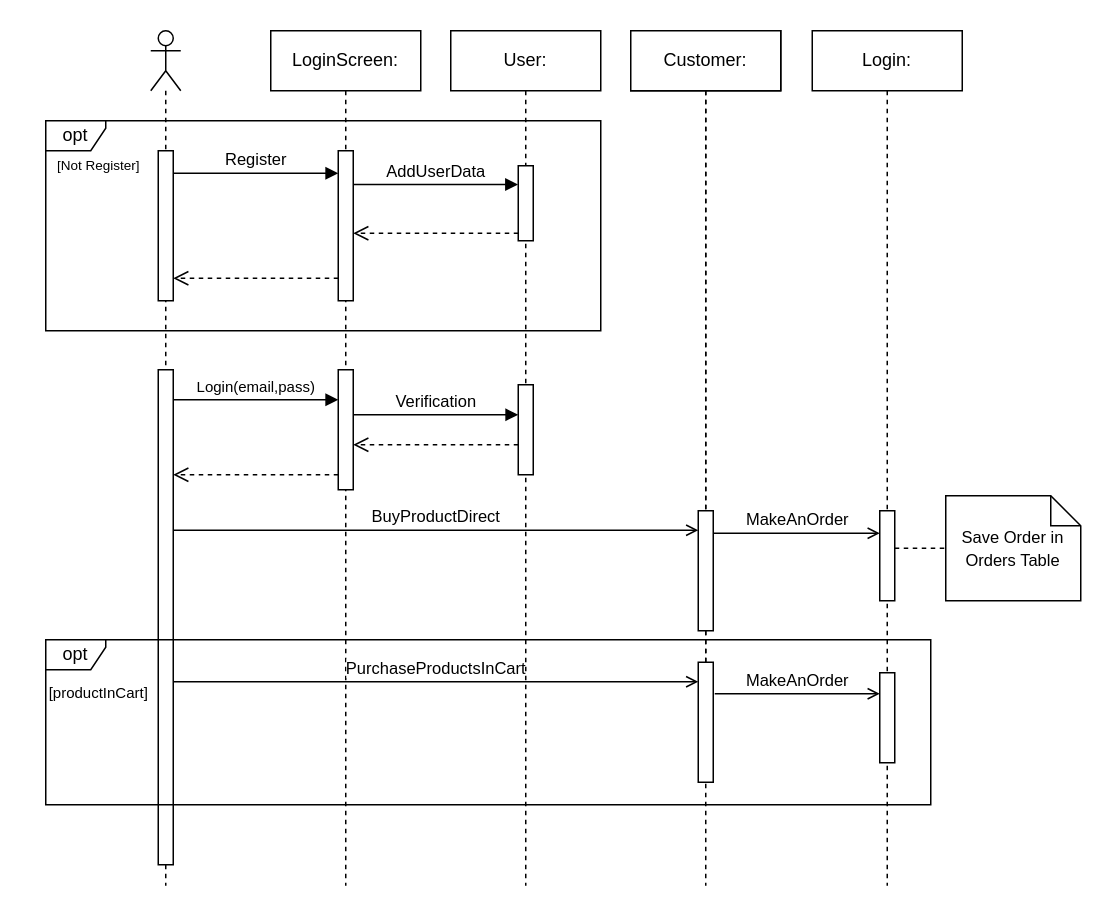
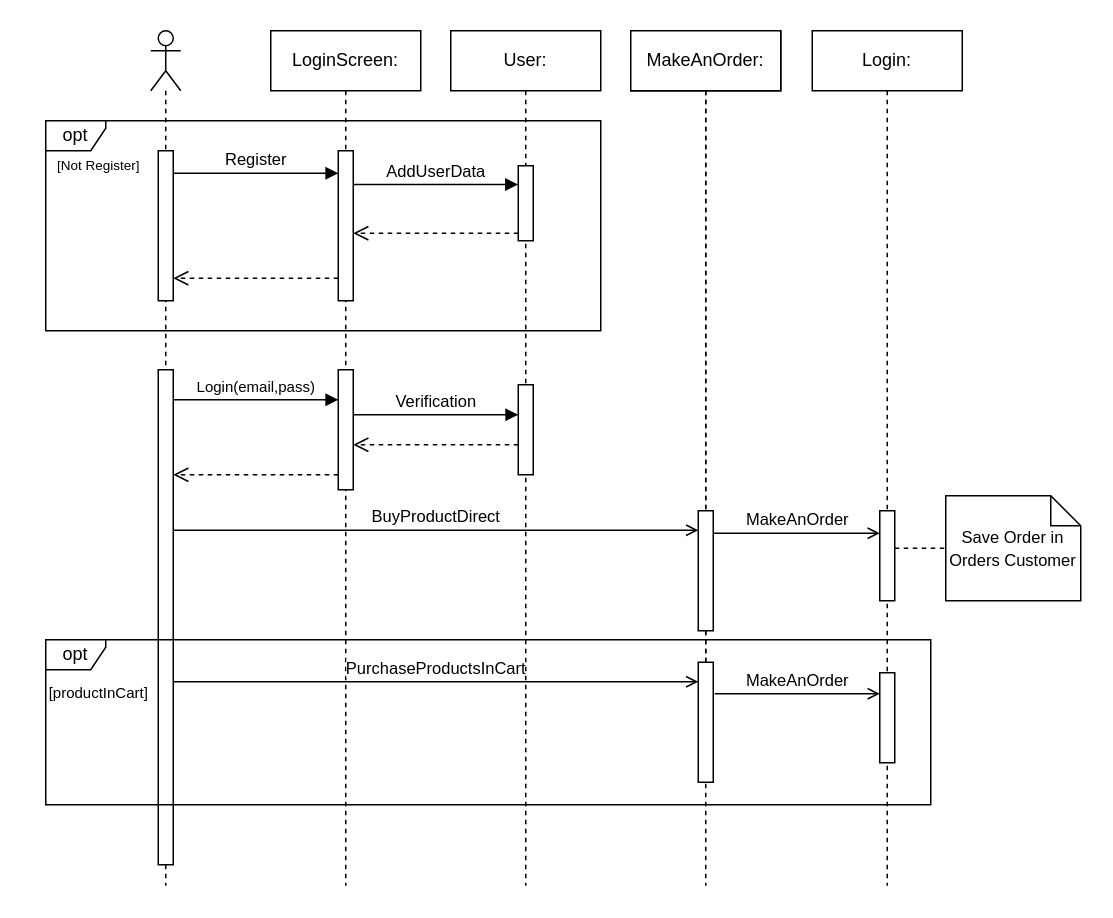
node "Customer:": label "Customer:" -> "MakeAnOrder:"
node "Save Order in Orders Table": label "Save Order in Orders Table" -> "Save Order in Orders Customer"
